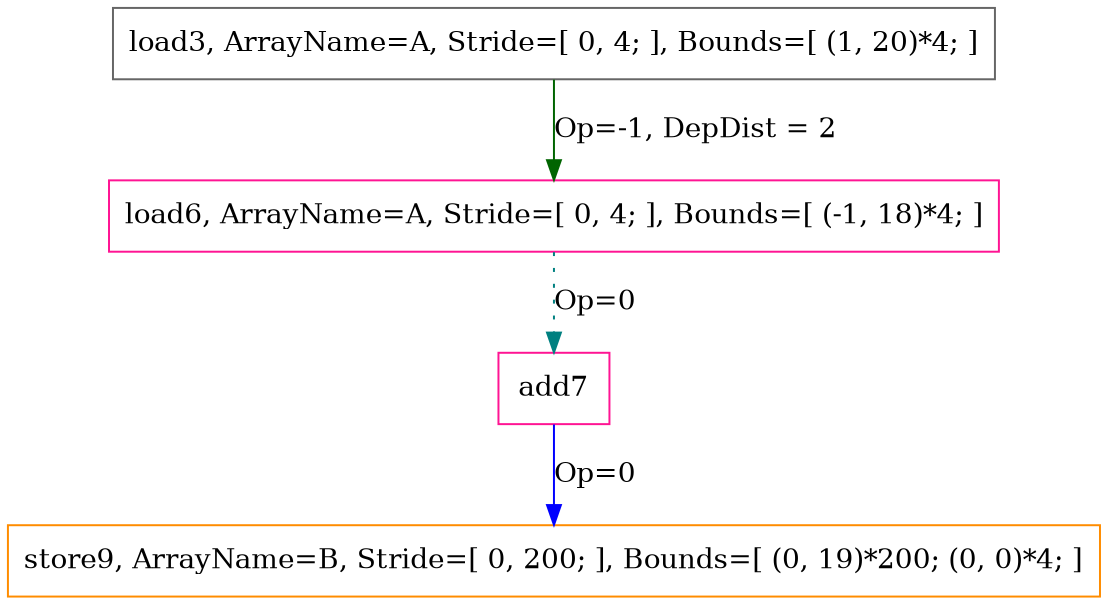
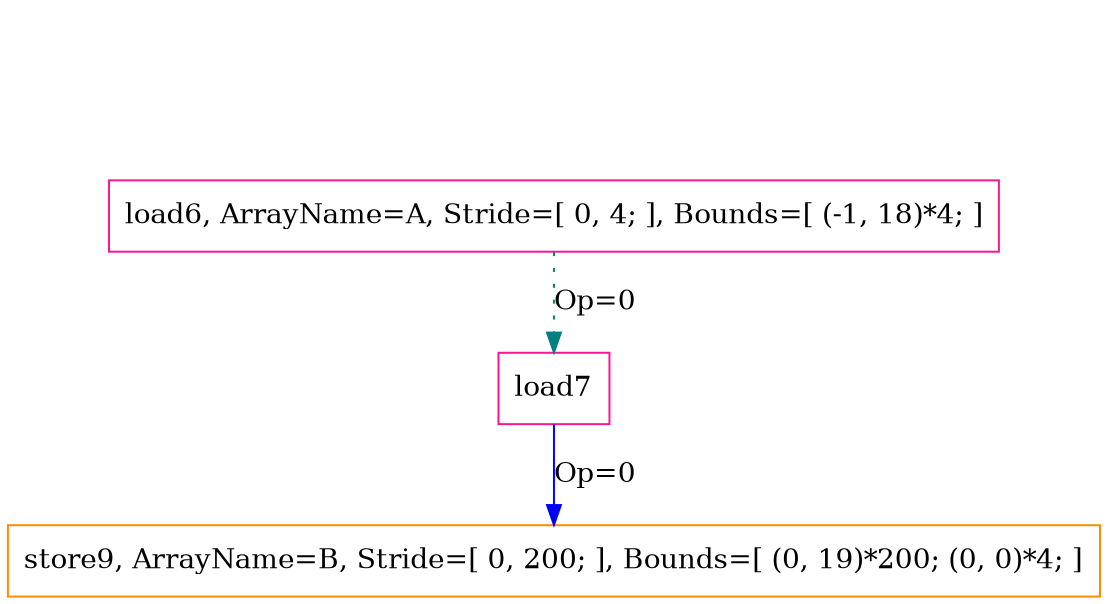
node "load3, ArrayName=A, Stride=[ 0, 4; ], Bounds=[ (1, 20)*4; ]": removed
node "add7": label "add7" -> "load7"
